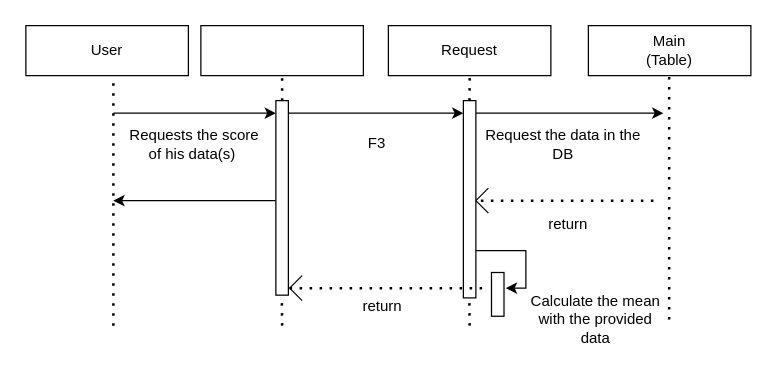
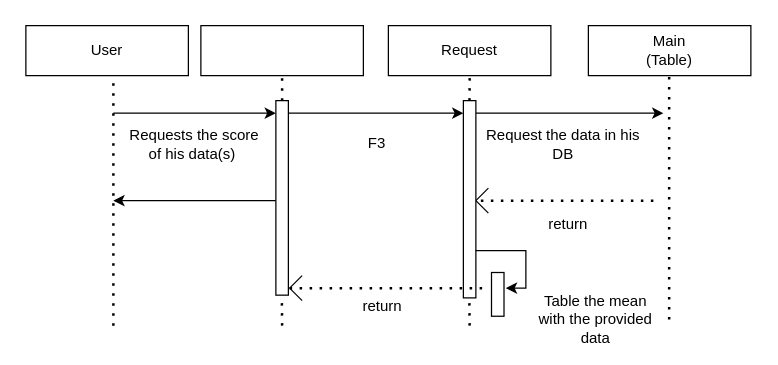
node "Request the data in the DB": label "Request the data in the DB" -> "Request the data in his DB"
node "Calculate the mean with the provided data": label "Calculate the mean with the provided data" -> "Table the mean with the provided data"
